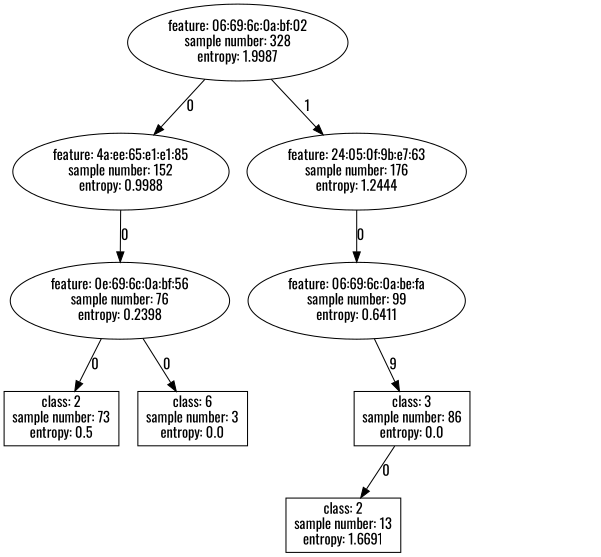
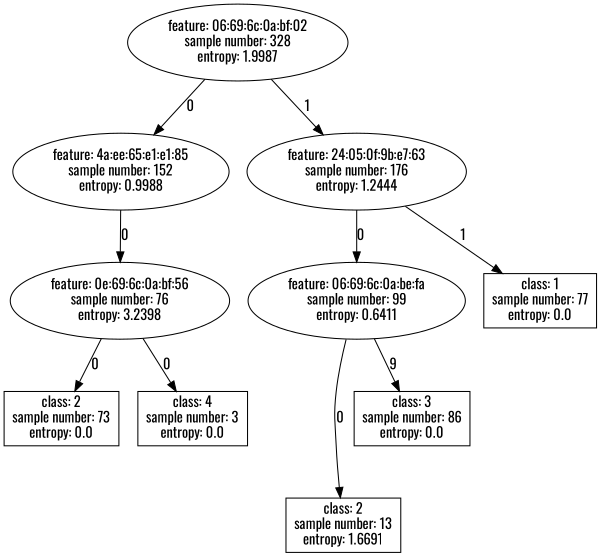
node "feature: 0e:69:6c:0a:bf:56 sample number: 76 entropy: 0.2398": label "feature: 0e:69:6c:0a:bf:56 sample number: 76 entropy: 0.2398" -> "feature: 0e:69:6c:0a:bf:56 sample number: 76 entropy: 3.2398"
node "class: 1 sample number: 77 entropy: 0.0": added
node "class: 2 sample number: 73 entropy: 0.5": label "class: 2 sample number: 73 entropy: 0.5" -> "class: 2 sample number: 73 entropy: 0.0"
node "class: 6 sample number: 3 entropy: 0.0": label "class: 6 sample number: 3 entropy: 0.0" -> "class: 4 sample number: 3 entropy: 0.0"
edge "class: 3 sample number: 86 entropy: 0.0" -> "class: 2 sample number: 13 entropy: 1.6691": now "feature: 06:69:6c:0a:be:fa sample number: 99 entropy: 0.6411" -> "class: 2 sample number: 13 entropy: 1.6691"
